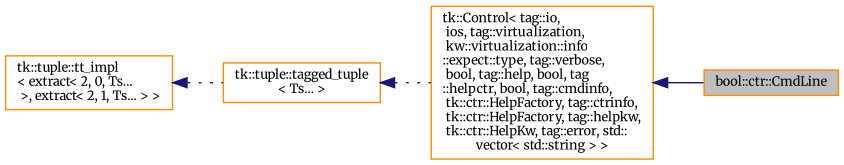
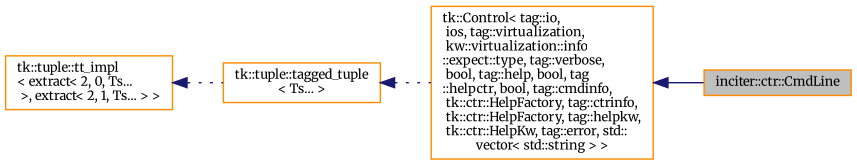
node "bool::ctr::CmdLine": label "bool::ctr::CmdLine" -> "inciter::ctr::CmdLine"
